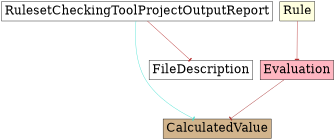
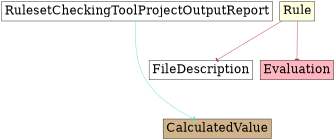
edge "RulesetCheckingToolProjectOutputReport" -> "FileDescription": now "Rule" -> "FileDescription"
edge "Evaluation" -> "CalculatedValue": removed
